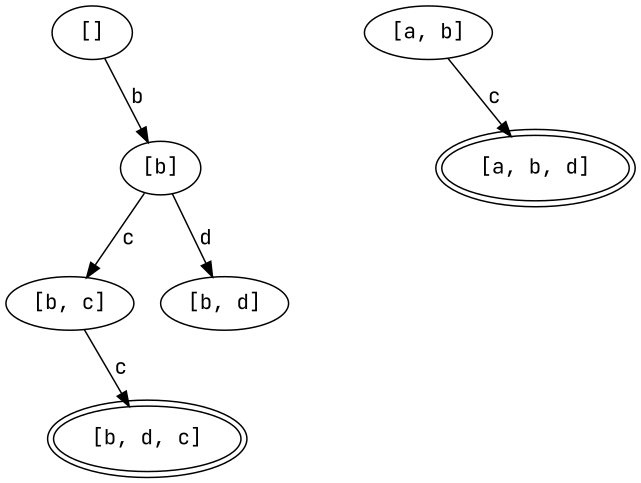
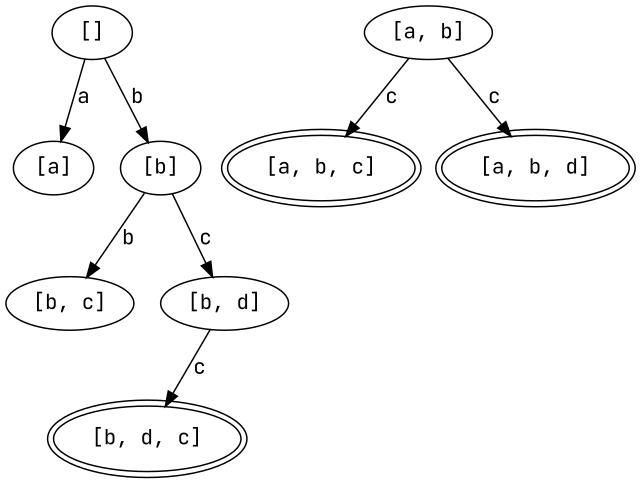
node "[a]": added
node "[a, b, c]": added
edge "[b]" -> "[b, c]": label "c" -> "b"
edge "[b]" -> "[b, d]": label "d" -> "c"
edge "[b, c]" -> "[b, d, c]": now "[b, d]" -> "[b, d, c]"
